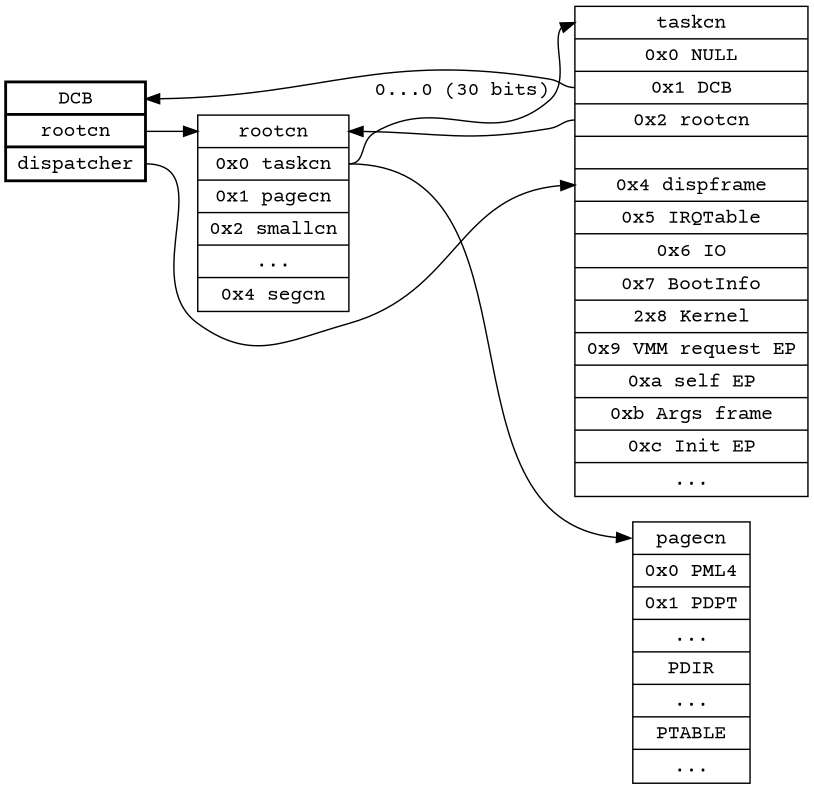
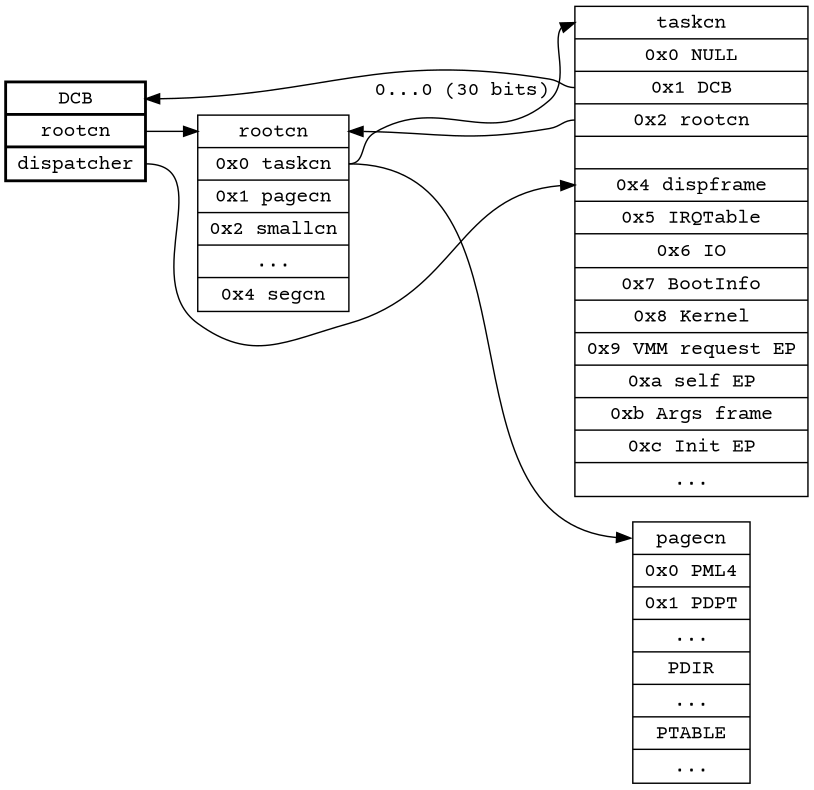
node "taskcn": text "2x8 Kernel" -> "0x8 Kernel"
